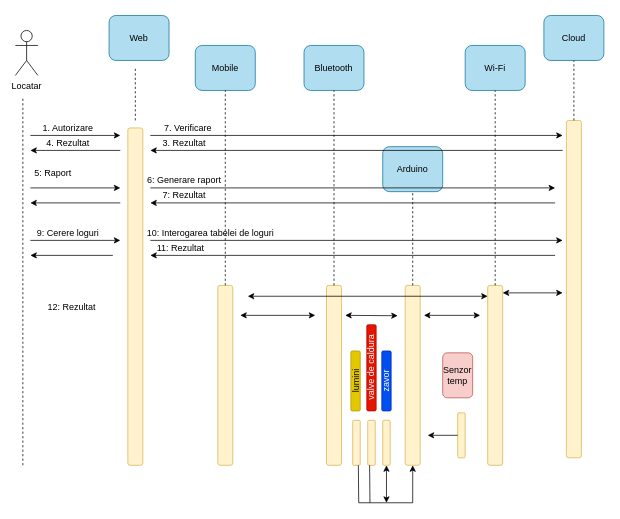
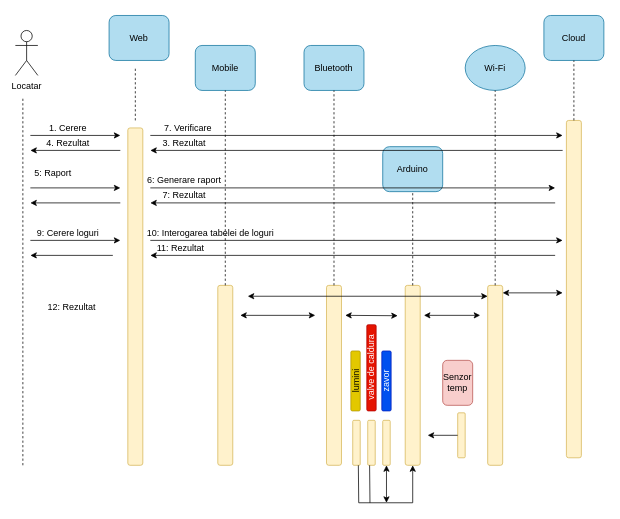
node "Wi-Fi": shape rounded rectangle -> ellipse
node "1. Autorizare": label "1. Autorizare" -> "1. Cerere"
node "Senzor temp": moved (458, 375) -> (458, 383)
